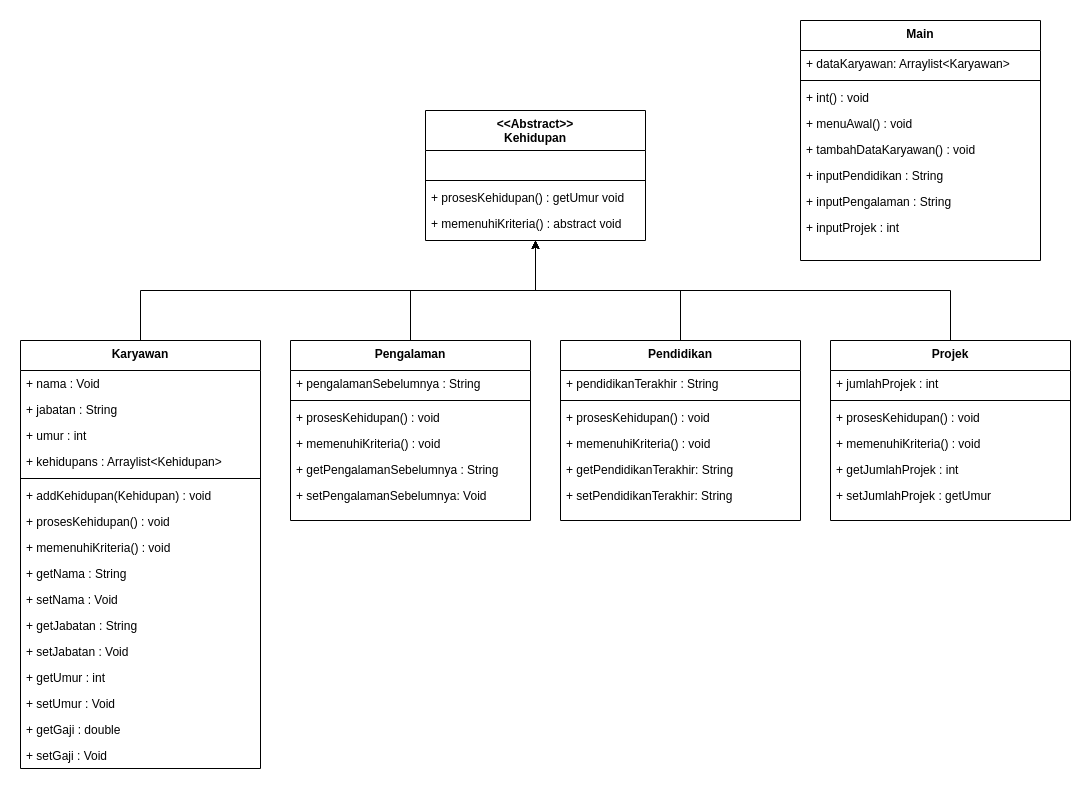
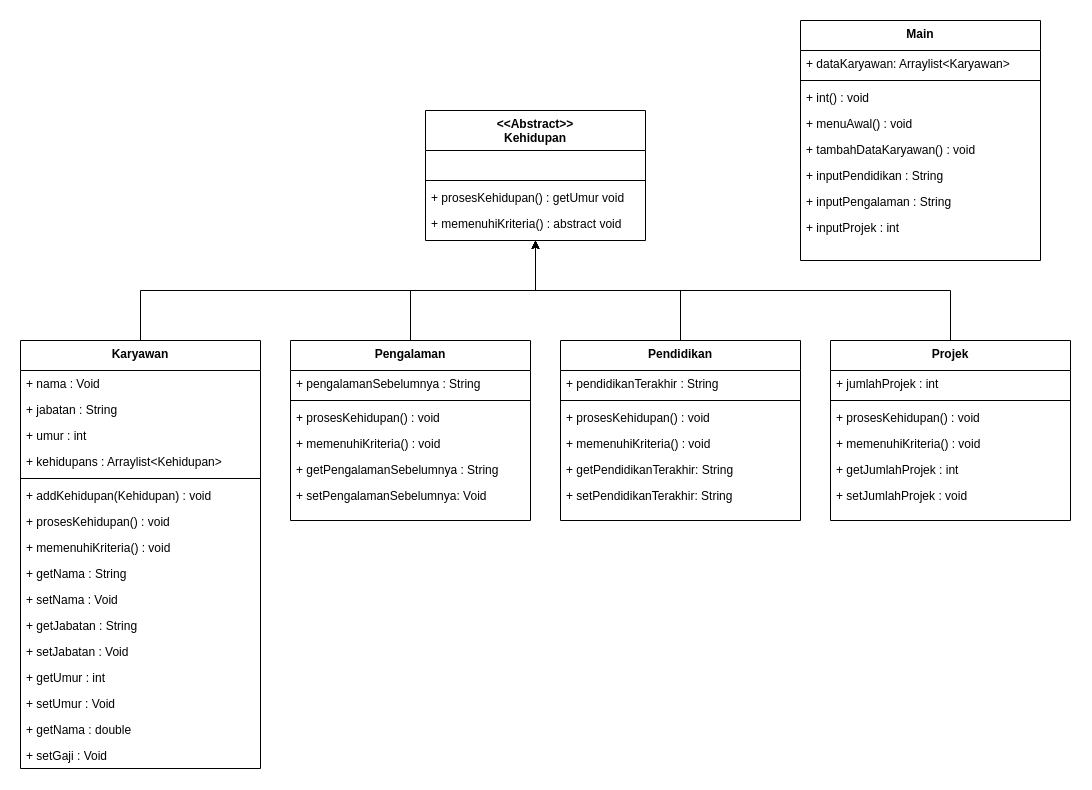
node "+ setJumlahProjek : getUmur": label "+ setJumlahProjek : getUmur" -> "+ setJumlahProjek : void"
node "+ getGaji : double": label "+ getGaji : double" -> "+ getNama : double"
